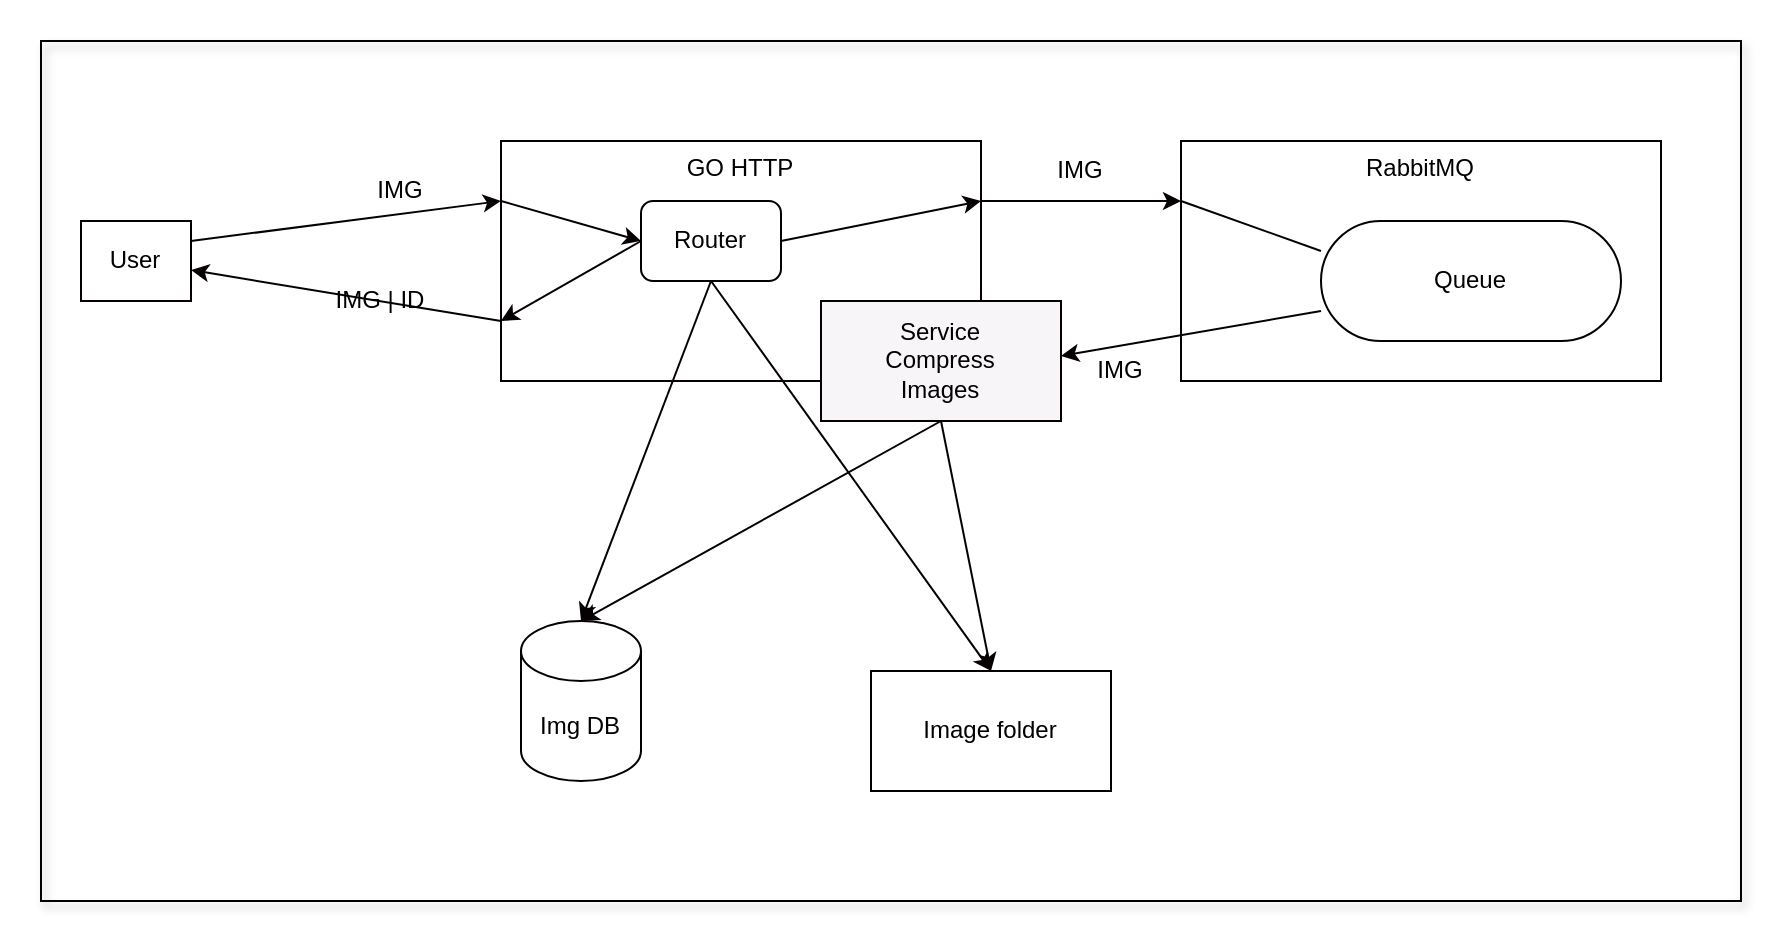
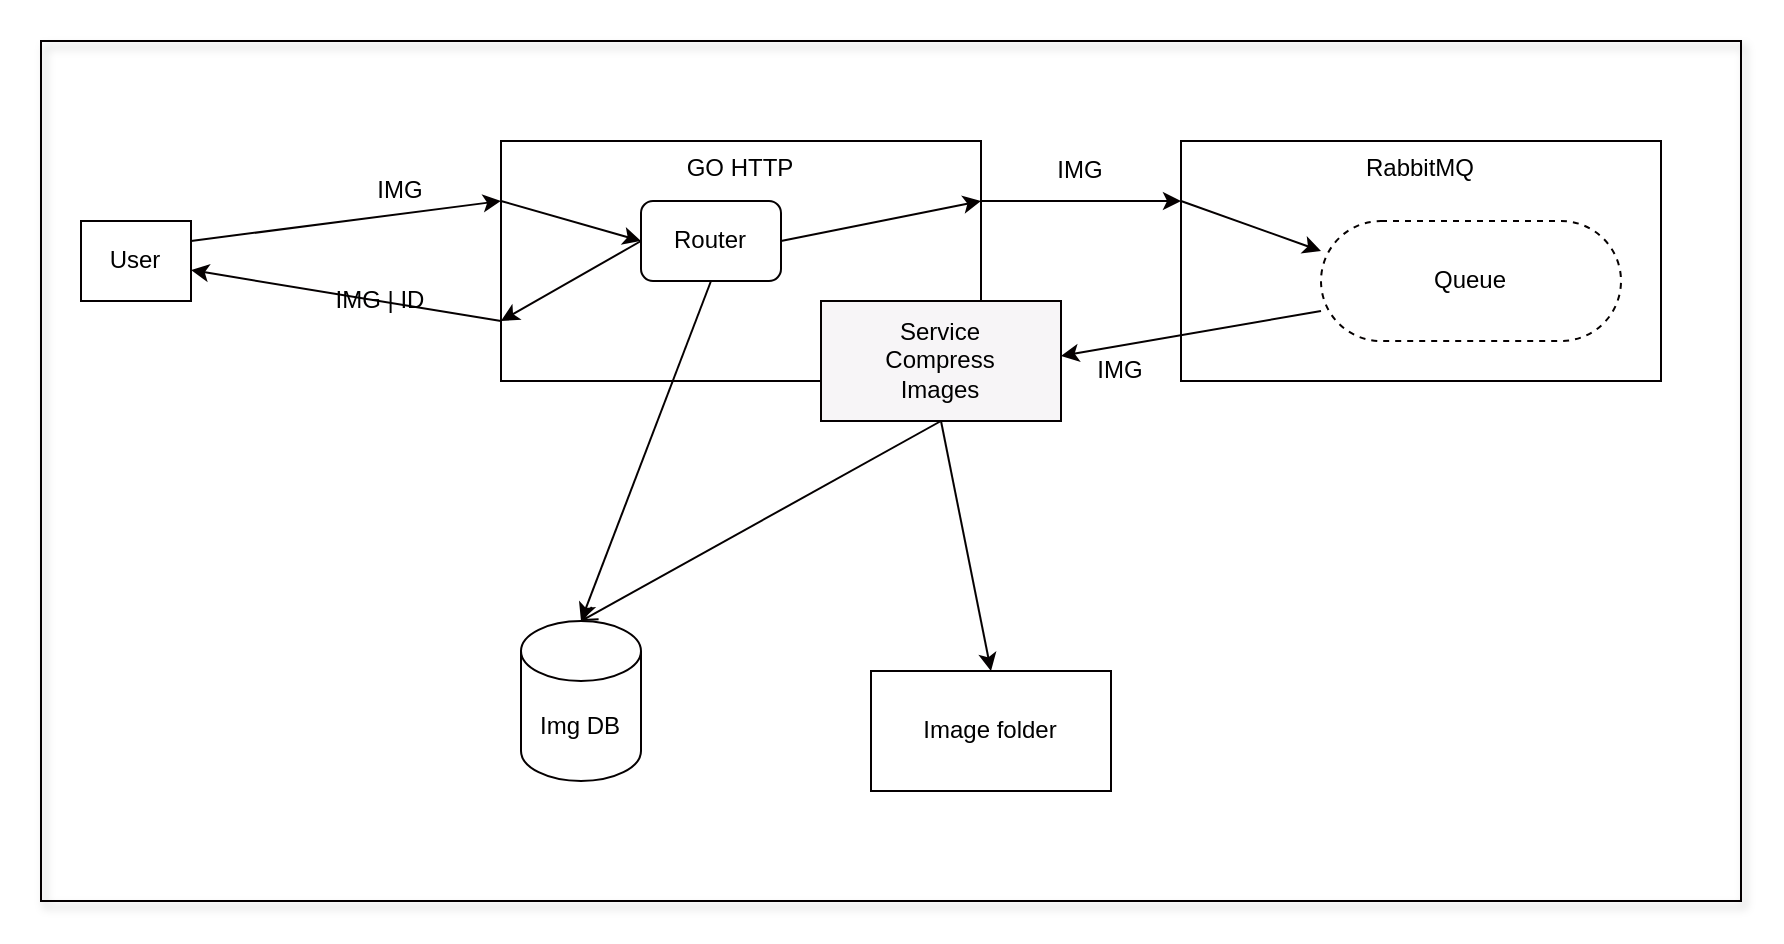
edge "RabbitMQ" -- "Queue": arrowhead none -> classic
node "Queue": style solid -> dashed
edge "Router" -> "Image folder": removed
edge "Service Compress Images" -> "Img DB": arrowhead classic -> open
